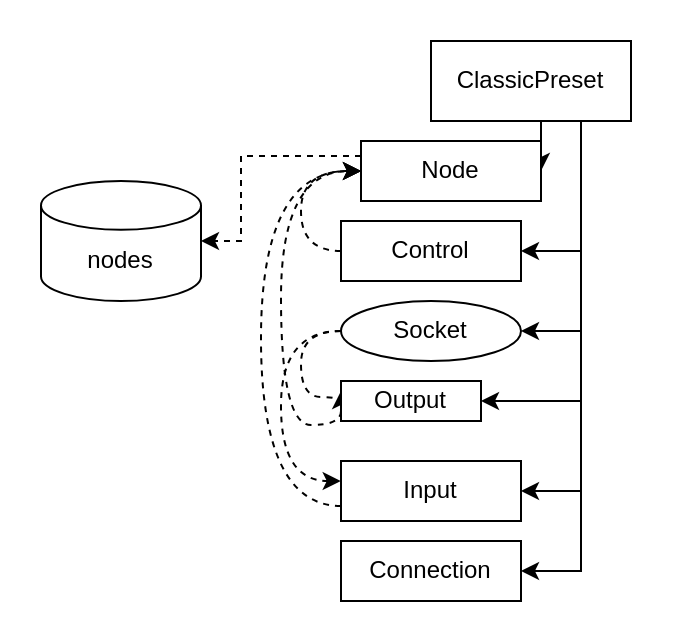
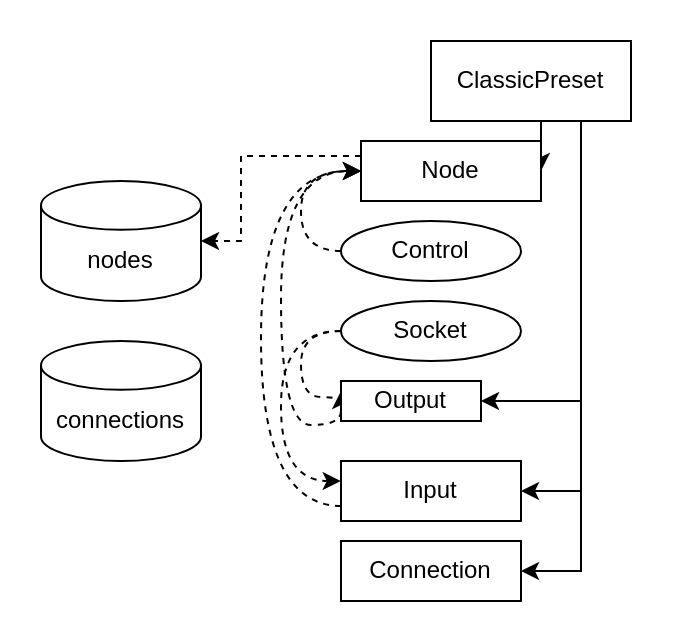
node "Control": shape rounded rectangle -> ellipse
edge "ClassicPreset" -> "Control": removed
edge "ClassicPreset" -> "Socket": removed
node "connections": added
